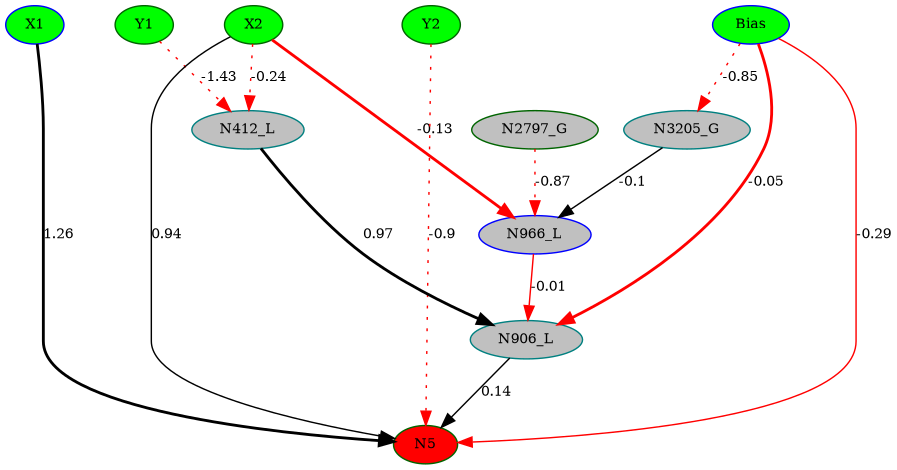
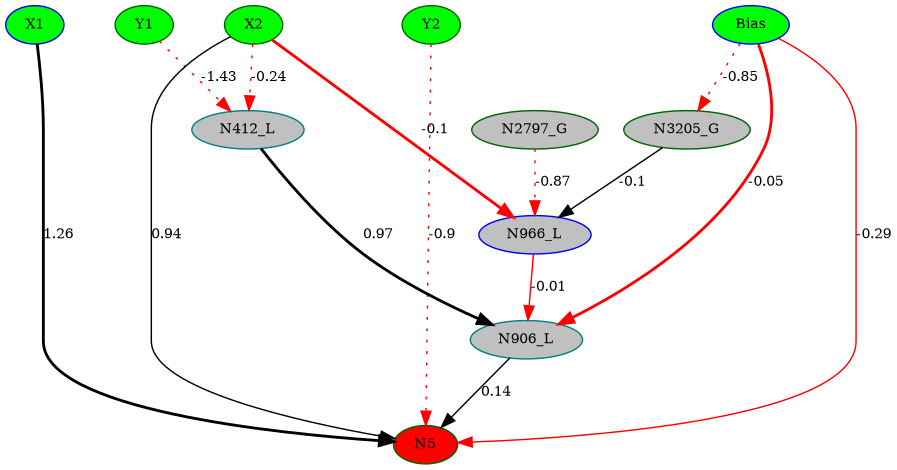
edge "X2" -> "N966_L": label "-0.13" -> "-0.1"
node "N3205_G": color teal -> darkgreen
